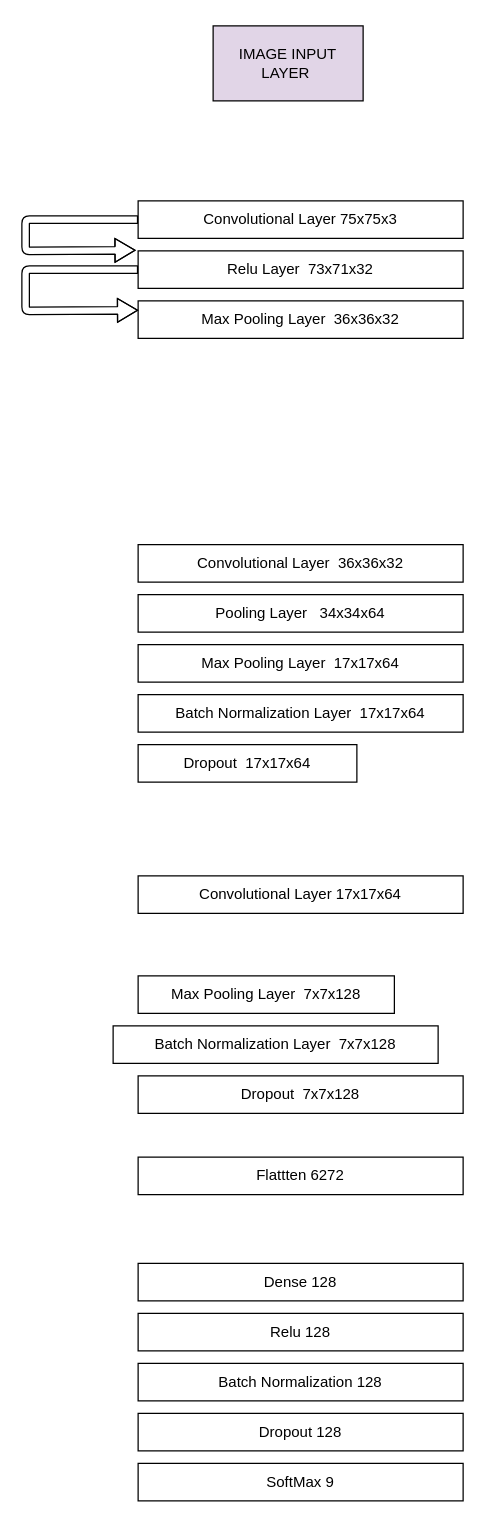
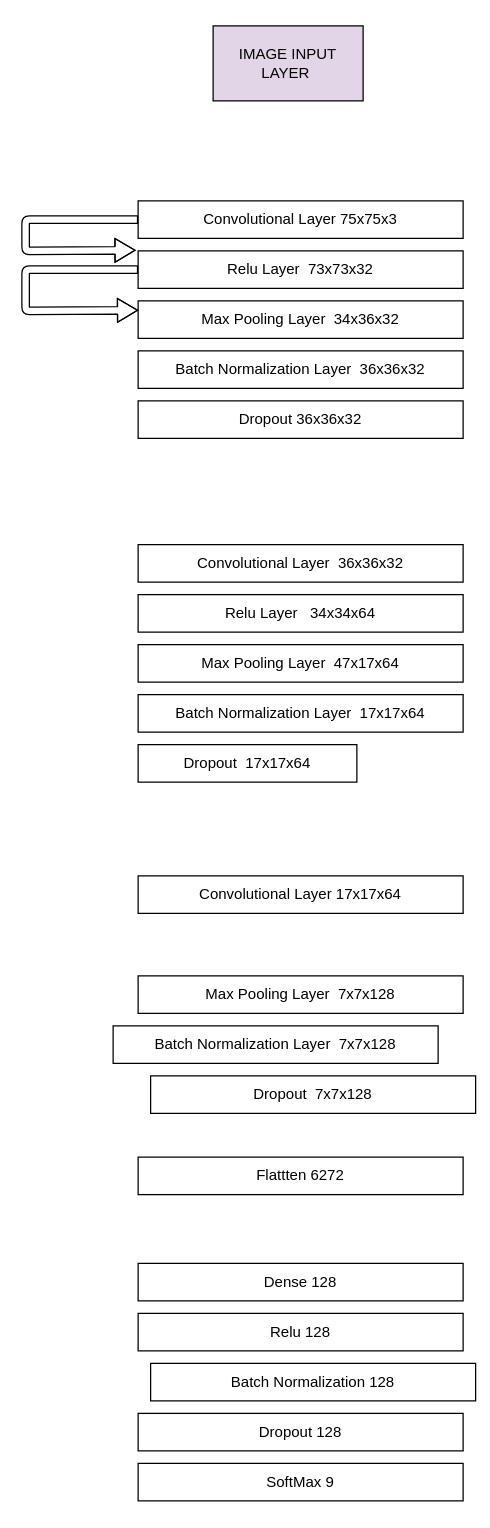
node "Relu Layer 73x71x32": label "Relu Layer 73x71x32" -> "Relu Layer 73x73x32"
node "Max Pooling Layer 36x36x32": label "Max Pooling Layer 36x36x32" -> "Max Pooling Layer 34x36x32"
node "Batch Normalization Layer 36x36x32": added
node "Dropout 36x36x32": added
node "Pooling Layer 34x34x64": label "Pooling Layer 34x34x64" -> "Relu Layer 34x34x64"
node "Max Pooling Layer 17x17x64": label "Max Pooling Layer 17x17x64" -> "Max Pooling Layer 47x17x64"
node "Max Pooling Layer 7x7x128": size 256x38 -> 325x38
node "Dropout 7x7x128": moved (301, 1094) -> (313, 1094)
node "Batch Normalization 128": moved (301, 1382) -> (313, 1382)
